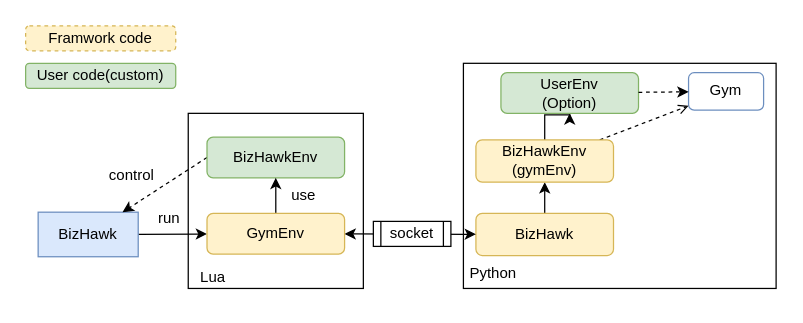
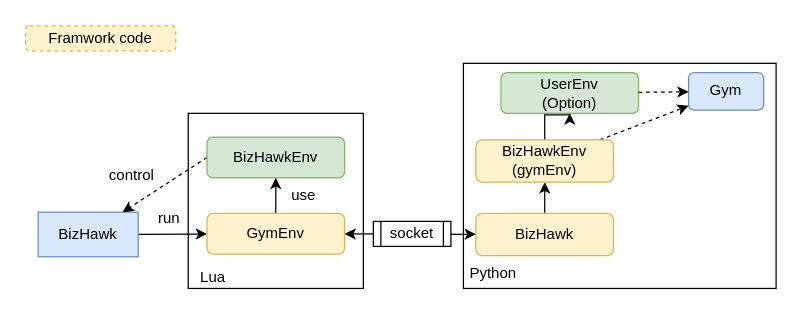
node "User code(custom)": removed
node "Gym": fillcolor #ffffff -> #dae8fc
edge "BizHawkEnv (gymEnv)" -> "Gym": arrowhead open -> classic
